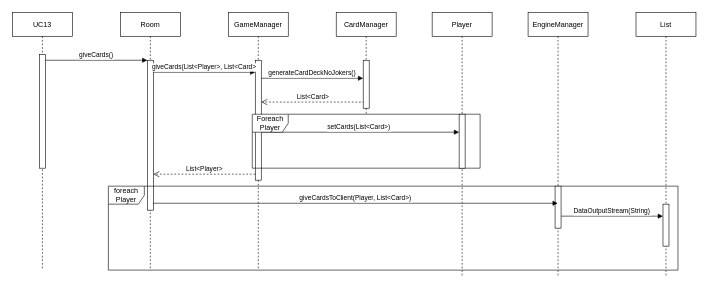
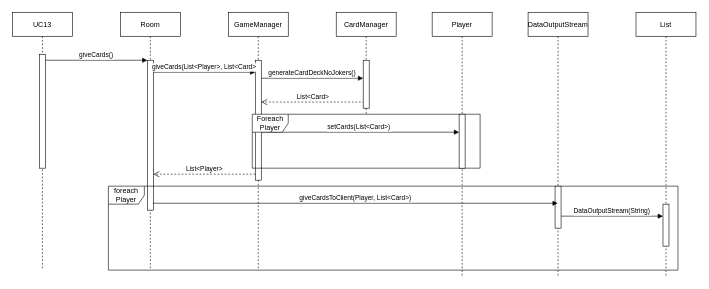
node "EngineManager": label "EngineManager" -> "DataOutputStream"
